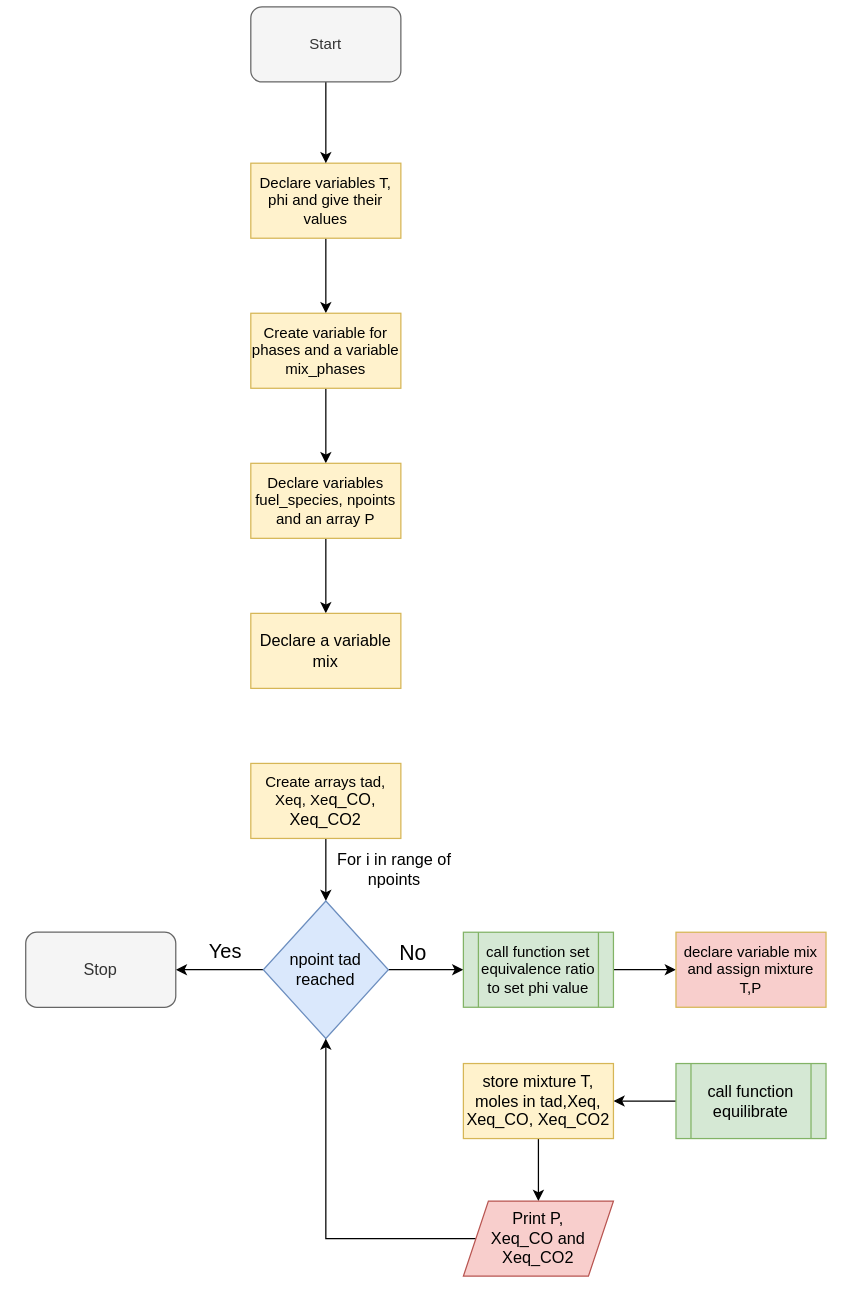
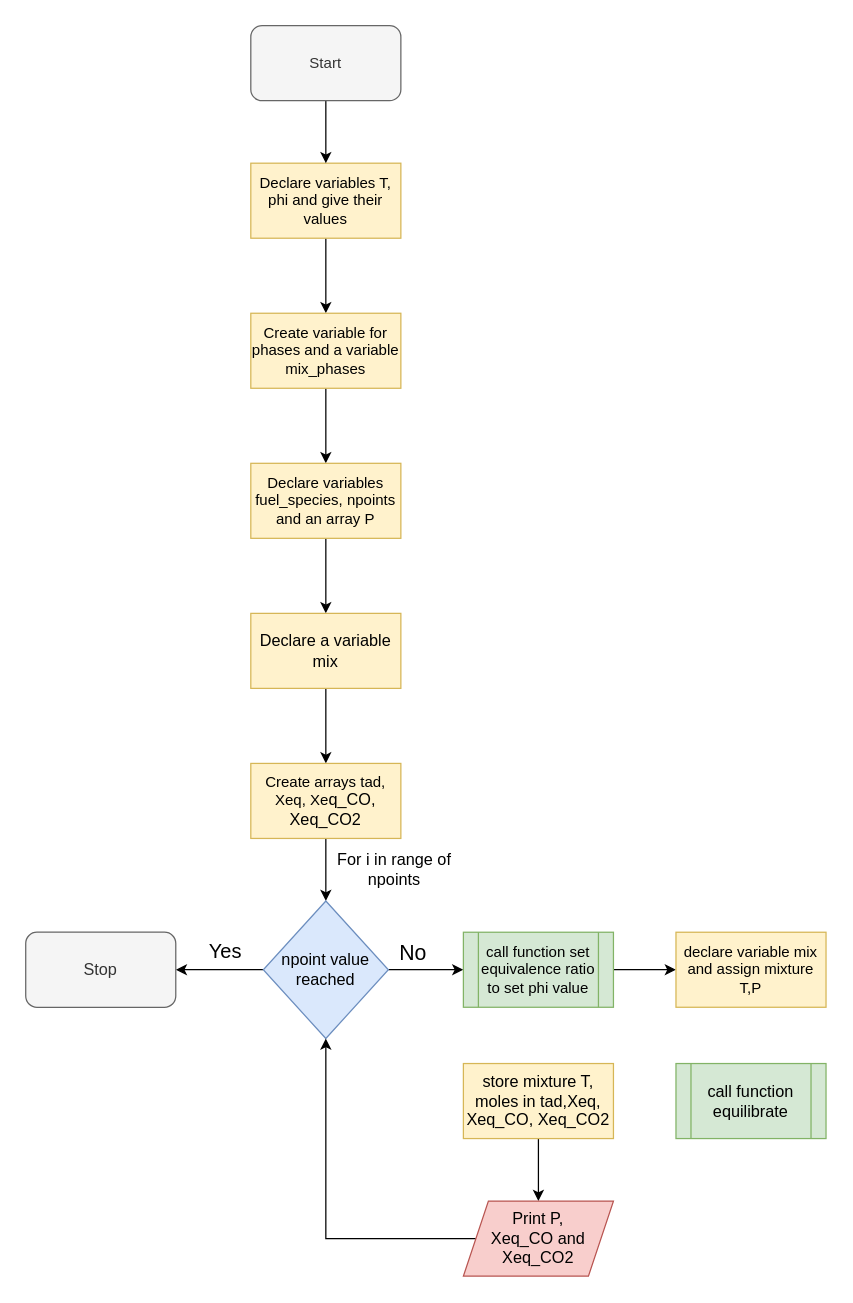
node "Start": moved (326, 44) -> (326, 63)
edge "Declare a variable mix" -> "Create arrays tad, Xeq, Xeq_CO, Xeq_CO2": added
node "npoint tad reached": label "npoint tad reached" -> "npoint value reached"
node "declare variable mix and assign mixture T,P": fillcolor #f8cecc -> #fff2cc
edge "call function equilibrate" -> "store mixture T, moles in tad,Xeq, Xeq_CO, Xeq_CO2": removed
